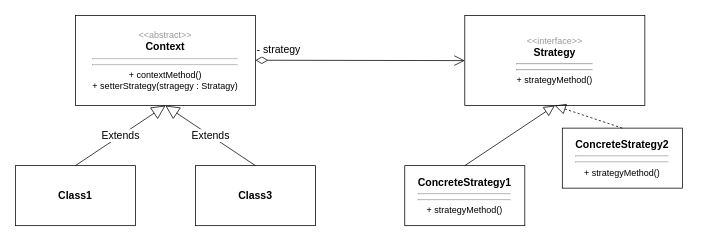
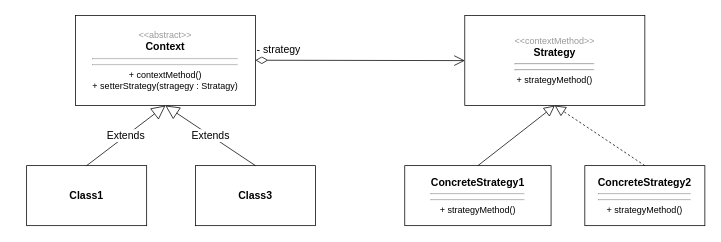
node "<<interface>> Strategy + strategyMethod()": label "<<interface>> Strategy + strategyMethod()" -> "<<contextMethod>> Strategy + strategyMethod()"
node "ConcreteStrategy2+ strategyMethod()": moved (622, 158) -> (645, 195)
node "Class1": moved (75, 195) -> (87, 195)
node "ConcreteStrategy1+ strategyMethod()": size 120x60 -> 146x60
